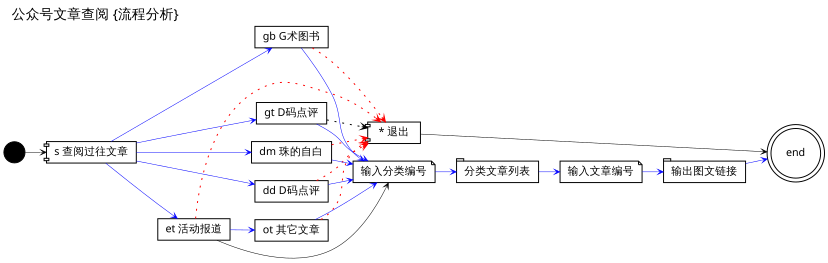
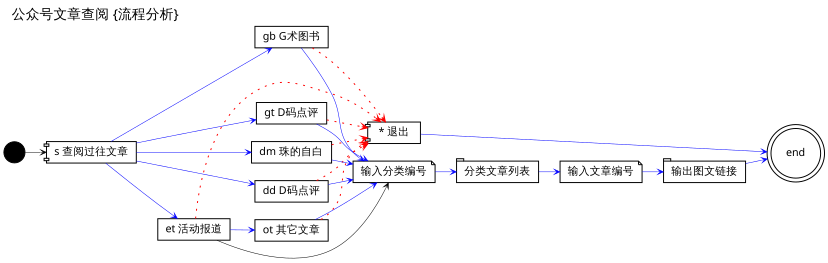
edge "gt D码点评" -> "* 退出": color black -> red
edge "* 退出" -> "end": color black -> blue
